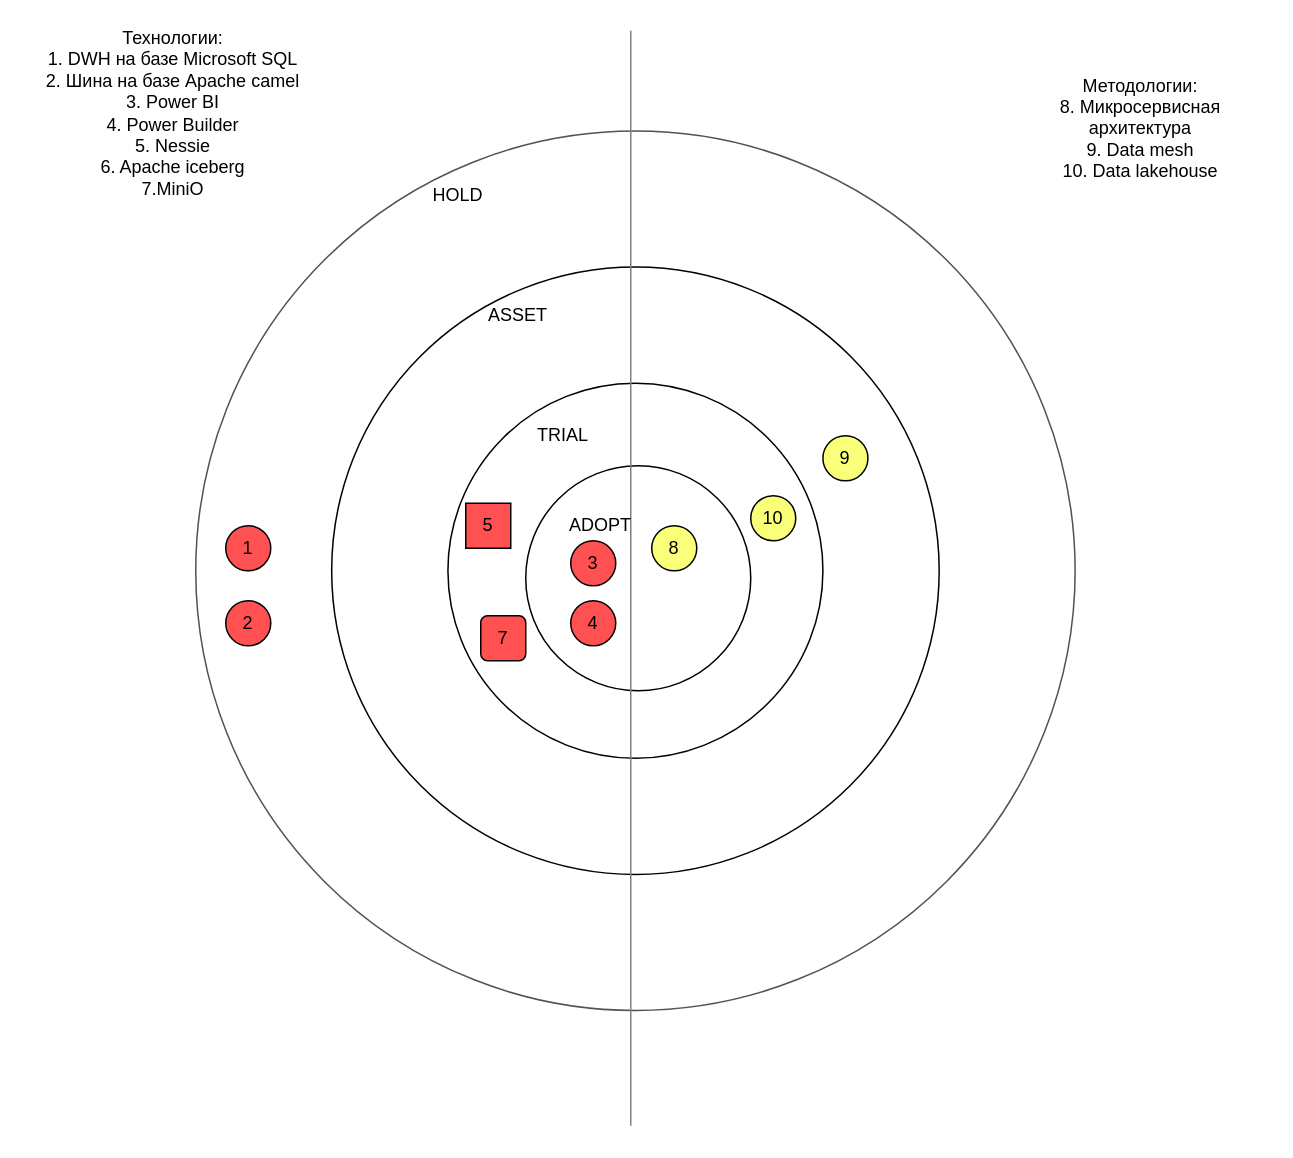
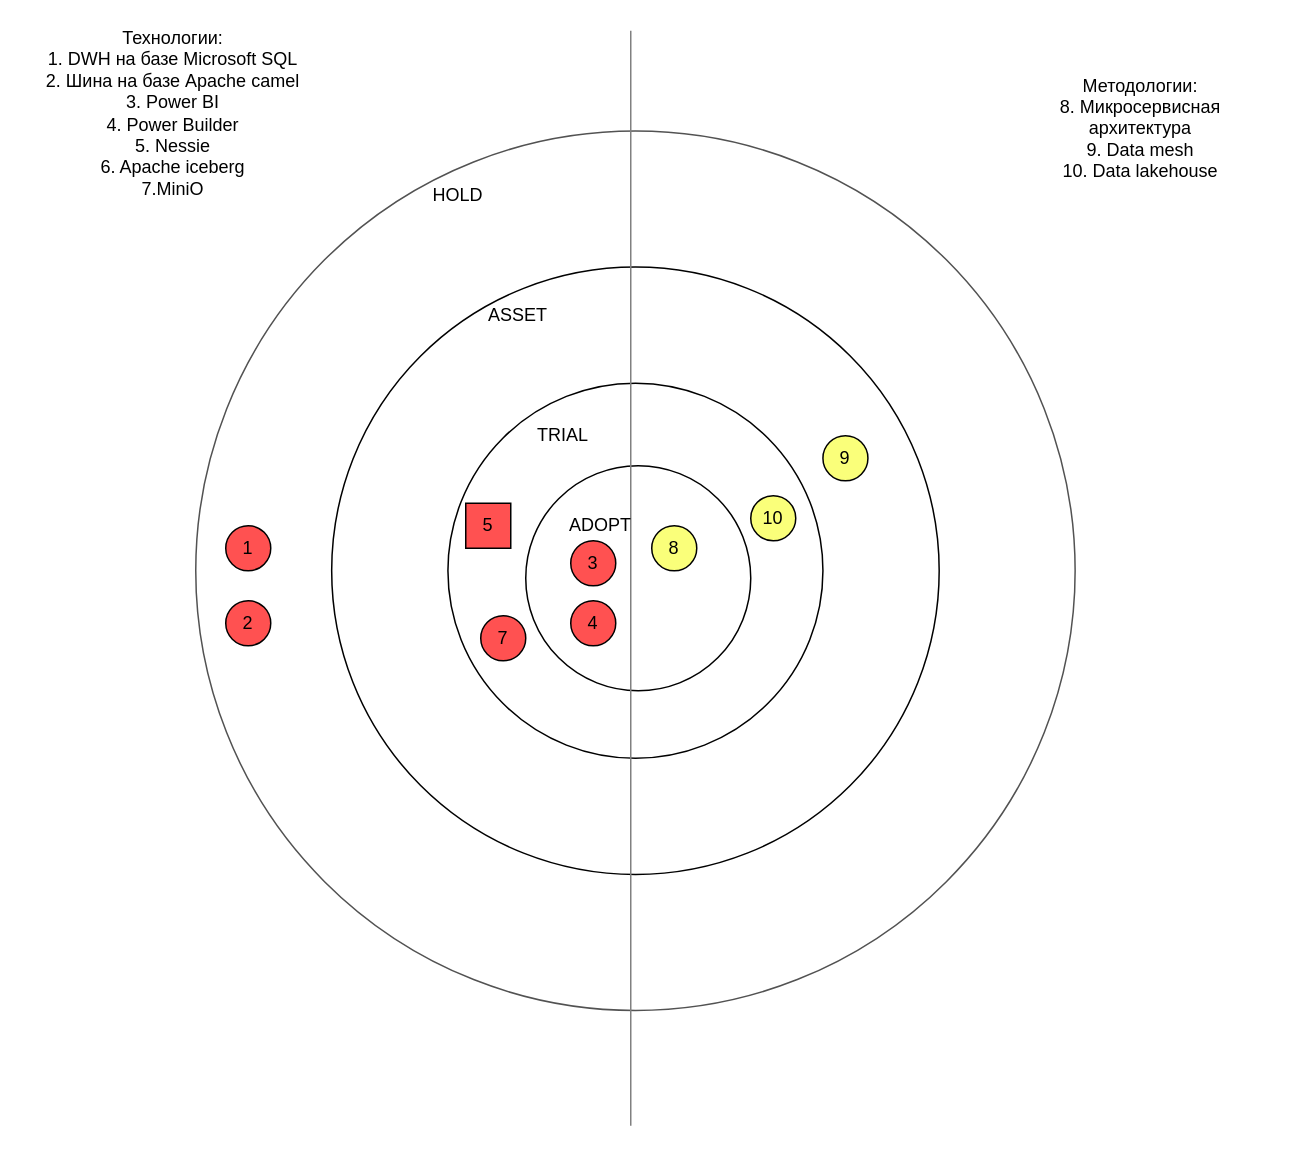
node "7": shape rounded rectangle -> ellipse
